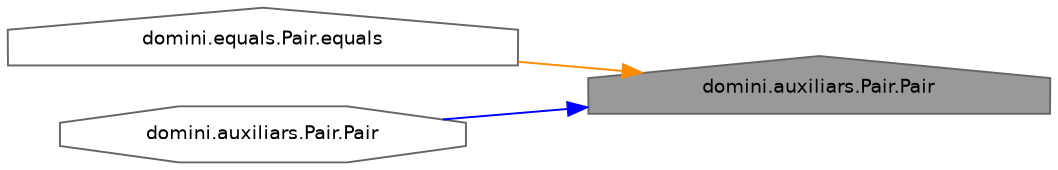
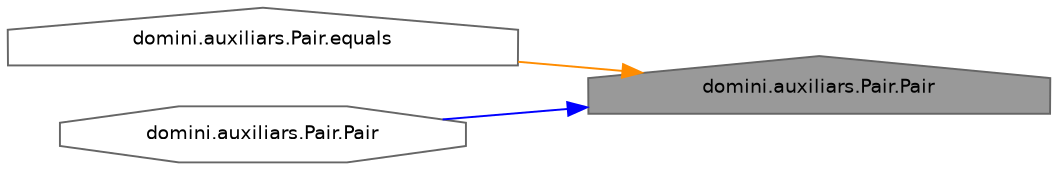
node "domini.equals.Pair.equals": label "domini.equals.Pair.equals" -> "domini.auxiliars.Pair.equals"
